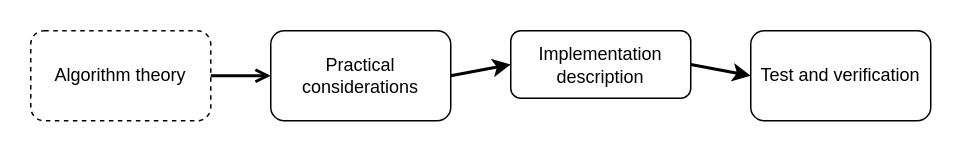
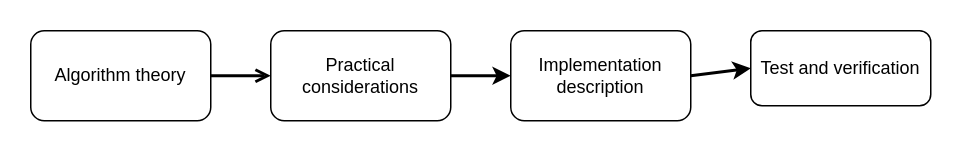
node "Implementation description": size 180x68 -> 180x90
node "Algorithm theory": style dashed -> solid
node "Test and verification": size 180x90 -> 180x75
